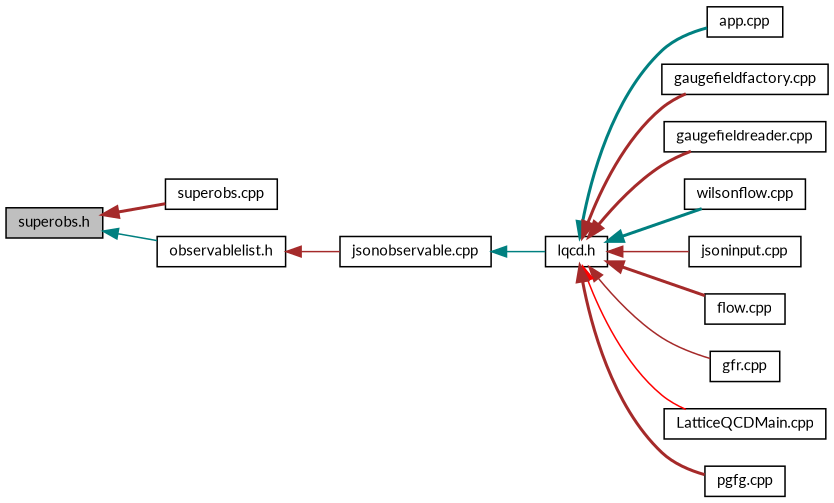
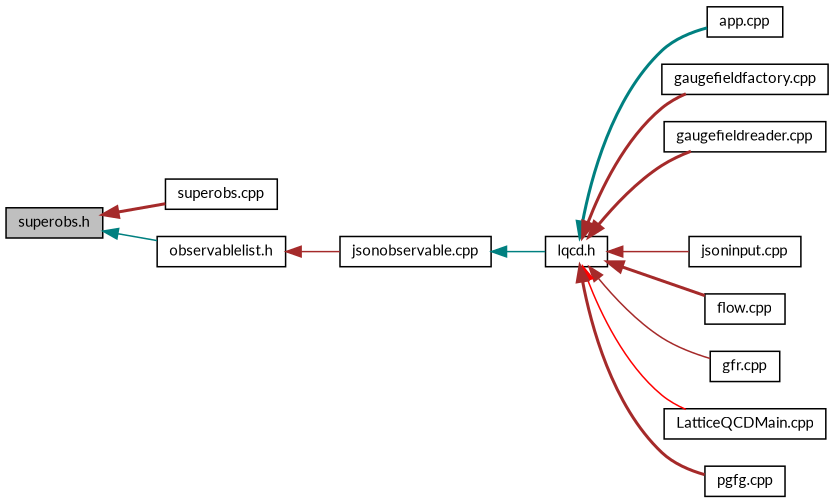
node "wilsonflow.cpp": removed
